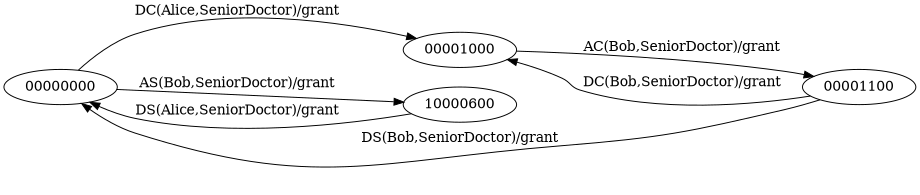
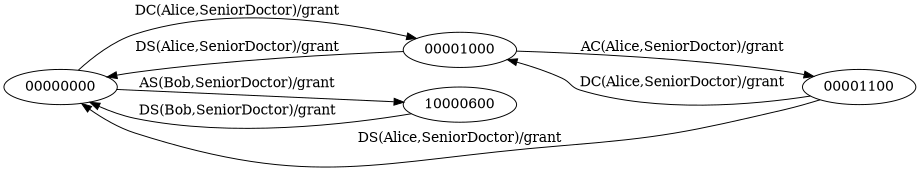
edge "00001000" -> "00001100": label "AC(Bob,SeniorDoctor)/grant" -> "AC(Alice,SeniorDoctor)/grant"
edge "00001000" -> "00000000": added, label "DS(Alice,SeniorDoctor)/grant"
edge "00001100" -> "00001000": label "DC(Bob,SeniorDoctor)/grant" -> "DC(Alice,SeniorDoctor)/grant"
edge "10000600" -> "00000000": label "DS(Alice,SeniorDoctor)/grant" -> "DS(Bob,SeniorDoctor)/grant"
edge "00001100" -> "00000000": label "DS(Bob,SeniorDoctor)/grant" -> "DS(Alice,SeniorDoctor)/grant"
